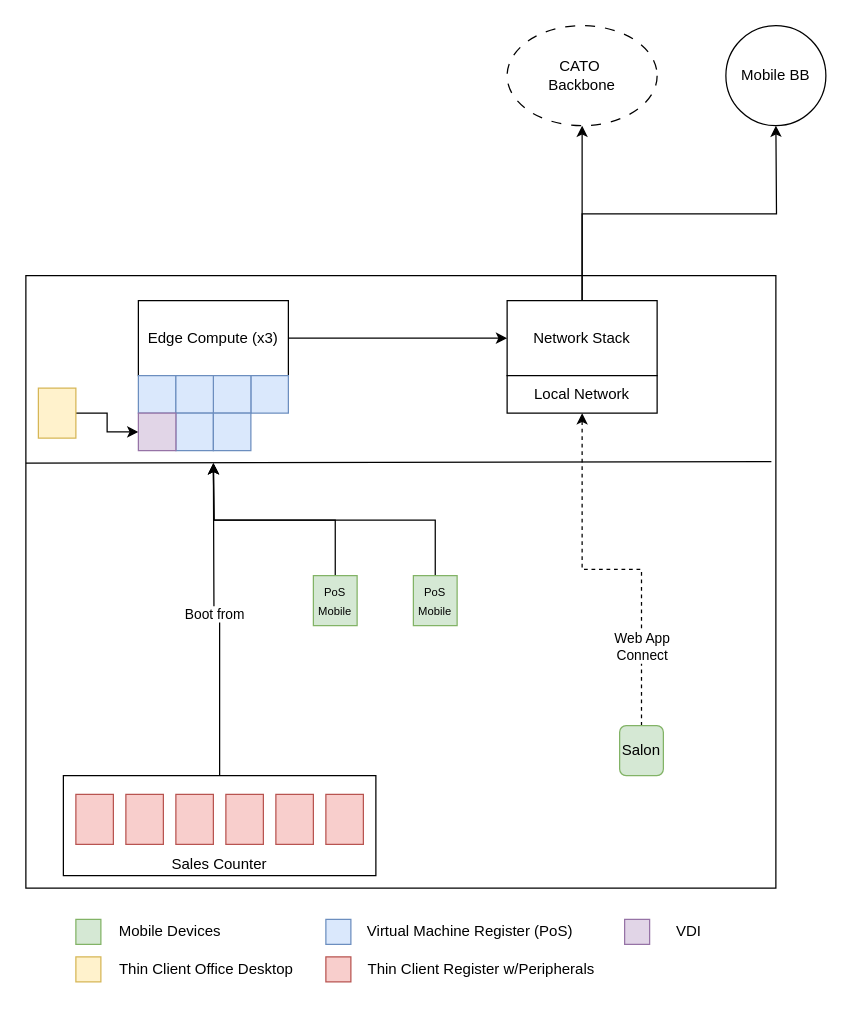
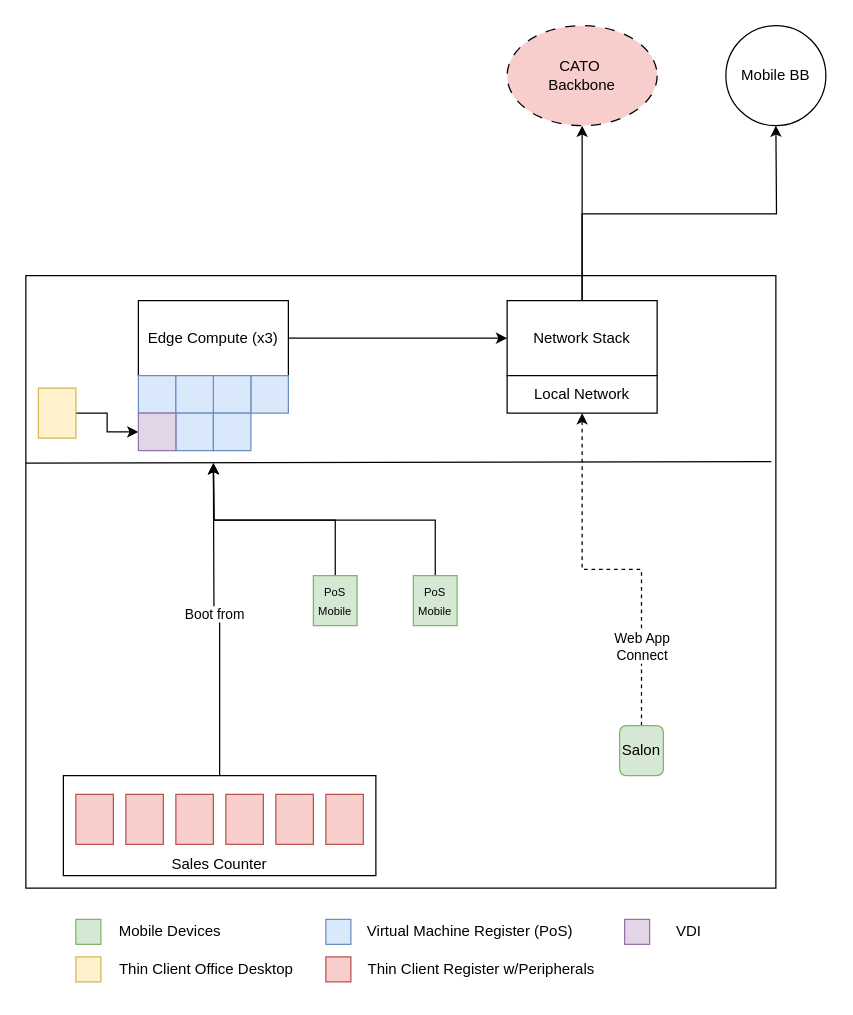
node "CATO Backbone": fillcolor #ffffff -> #f8cecc
